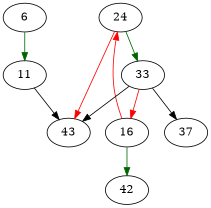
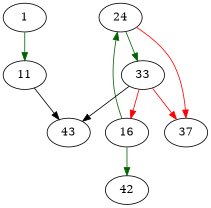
node "6": label "6" -> "1"
edge "24" -> "43": now "24" -> "37"
edge "16" -> "24": color red -> darkgreen
edge "33" -> "37": color black -> red
